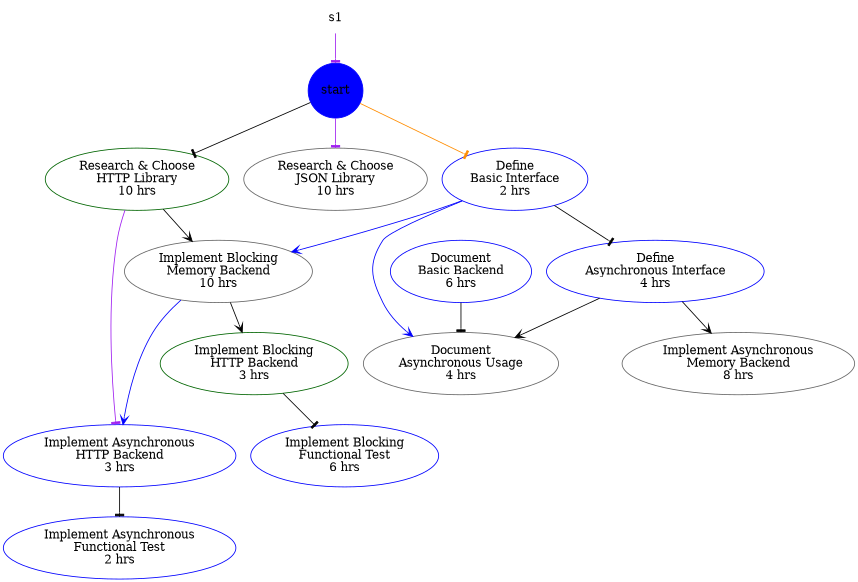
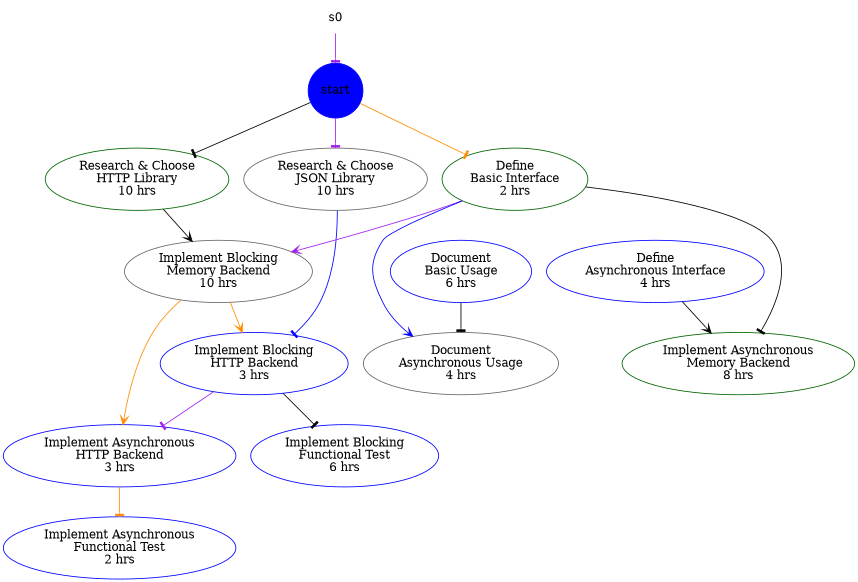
node "s1": label "s1" -> "s0"
node "Define Basic Interface 2 hrs": color blue -> darkgreen
edge "Define Basic Interface 2 hrs" -> "Define Asynchronous Interface 4 hrs": now "Define Basic Interface 2 hrs" -> "Implement Asynchronous Memory Backend 8 hrs"
edge "Define Basic Interface 2 hrs" -> "Implement Blocking Memory Backend 10 hrs": color blue -> purple
node "Document Basic Backend 6 hrs": label "Document Basic Backend 6 hrs" -> "Document Basic Usage 6 hrs"
edge "Research & Choose JSON Library 10 hrs" -> "Implement Blocking HTTP Backend 3 hrs": added
edge "Implement Blocking Memory Backend 10 hrs" -> "Implement Blocking HTTP Backend 3 hrs": color black -> darkorange
edge "Research & Choose HTTP Library 10 hrs" -> "Implement Asynchronous HTTP Backend 3 hrs": now "Implement Blocking HTTP Backend 3 hrs" -> "Implement Asynchronous HTTP Backend 3 hrs"
edge "Define Asynchronous Interface 4 hrs" -> "Document Asynchronous Usage 4 hrs": removed
edge "Implement Blocking Memory Backend 10 hrs" -> "Implement Asynchronous HTTP Backend 3 hrs": color blue -> darkorange
node "Implement Blocking HTTP Backend 3 hrs": color darkgreen -> blue
node "Implement Asynchronous Memory Backend 8 hrs": color gray40 -> darkgreen
edge "Implement Asynchronous HTTP Backend 3 hrs" -> "Implement Asynchronous Functional Test 2 hrs": color black -> darkorange
